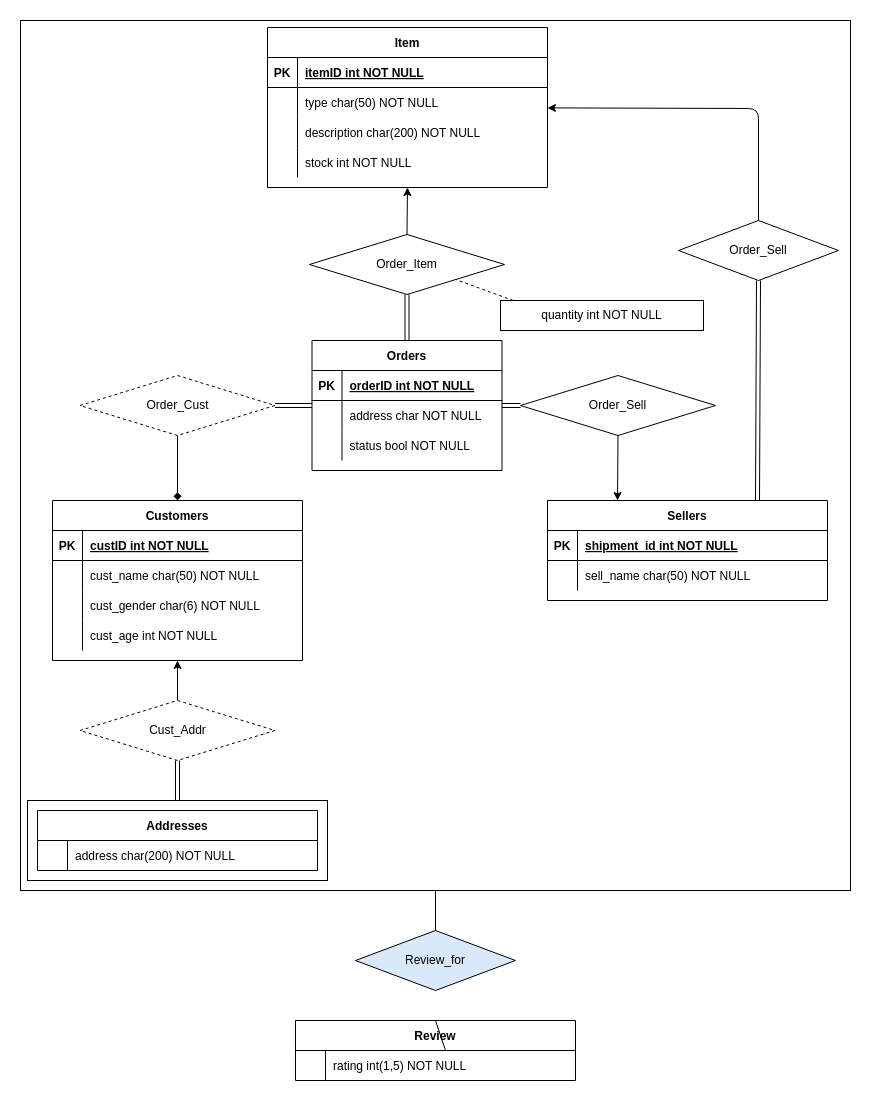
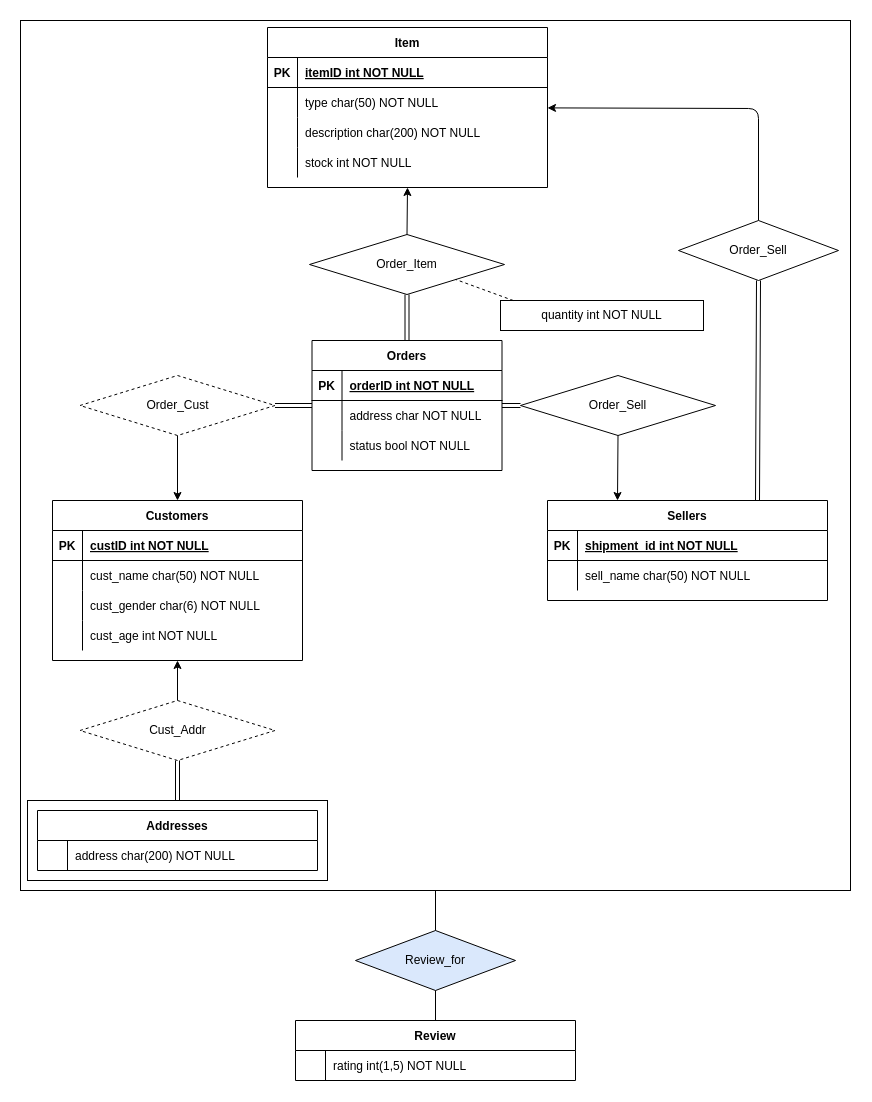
edge "Order_Cust" -> "Customers": arrowhead diamond -> classic
edge "Review" -- "rating int(1,5) NOT NULL": now "Review" -- "Review_for"
